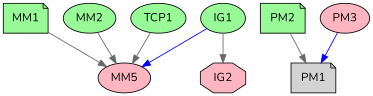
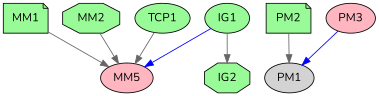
node "MM2": shape ellipse -> octagon
node "IG2": fillcolor lightpink -> palegreen
node "PM1": shape note -> ellipse
